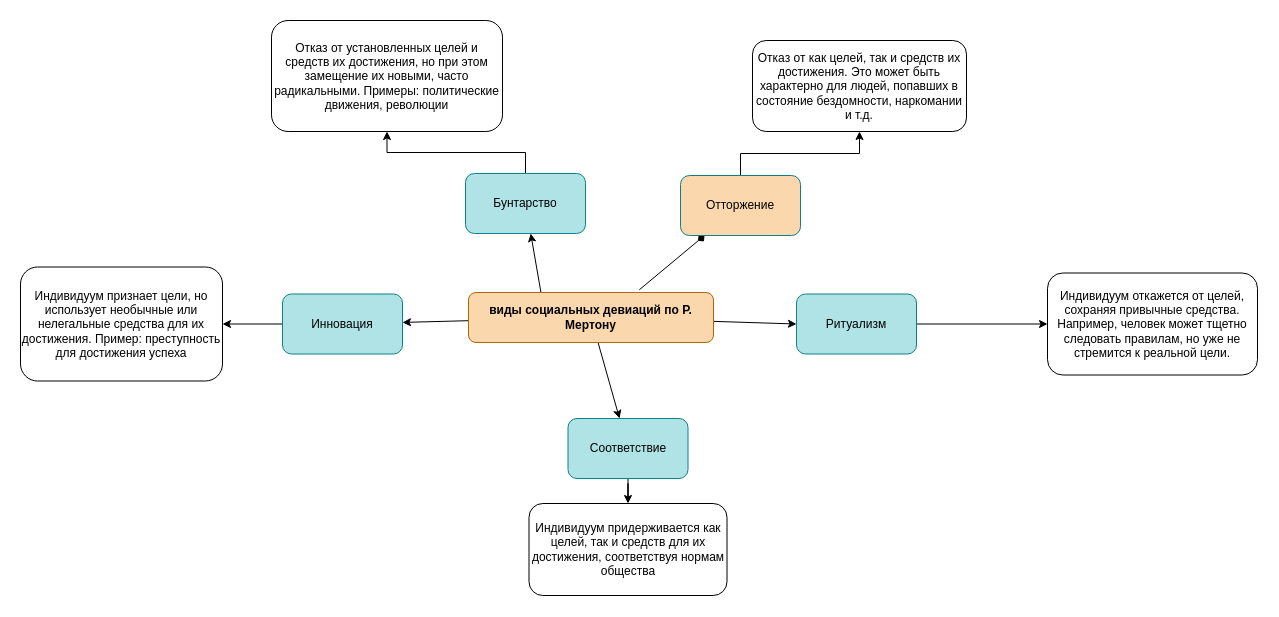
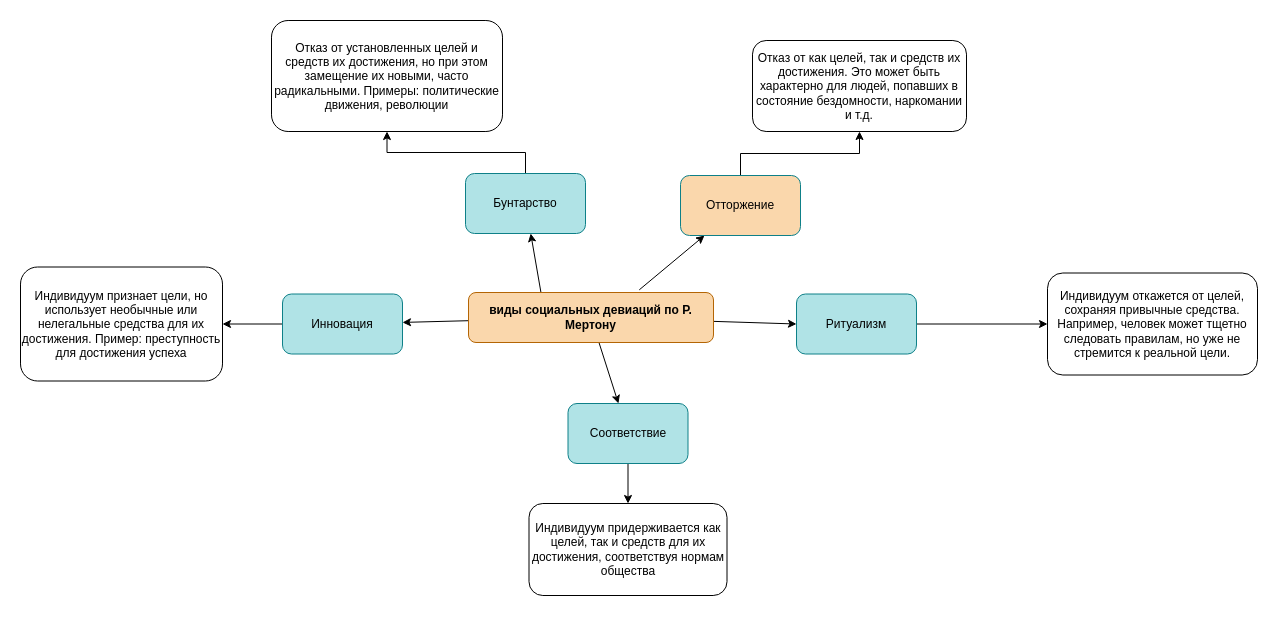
edge "виды социальных девиаций по Р. Мертону" -> "Отторжение": arrowhead diamond -> classic
node "Соответствие": moved (628, 449) -> (628, 434)
